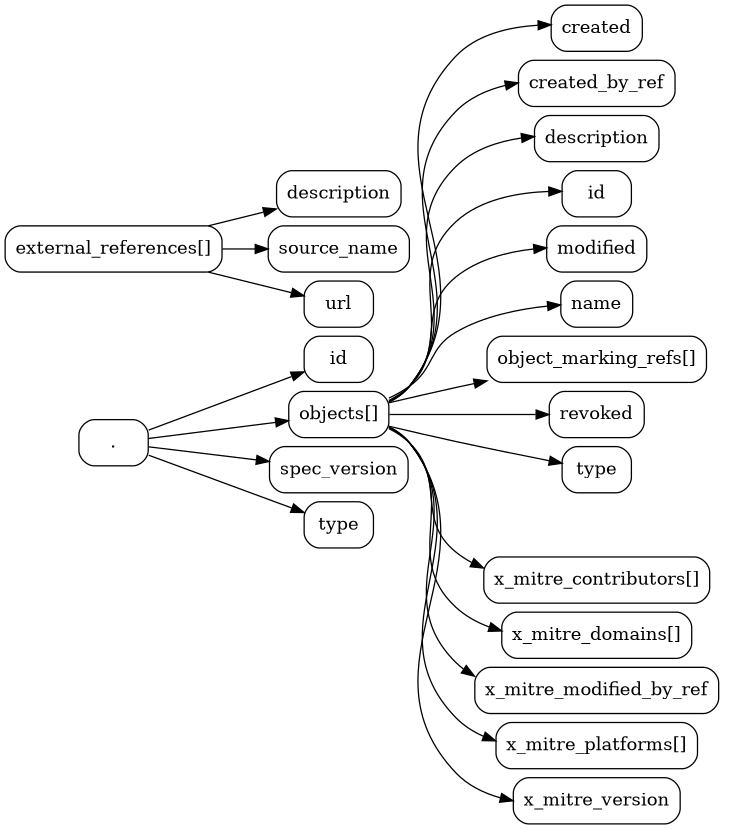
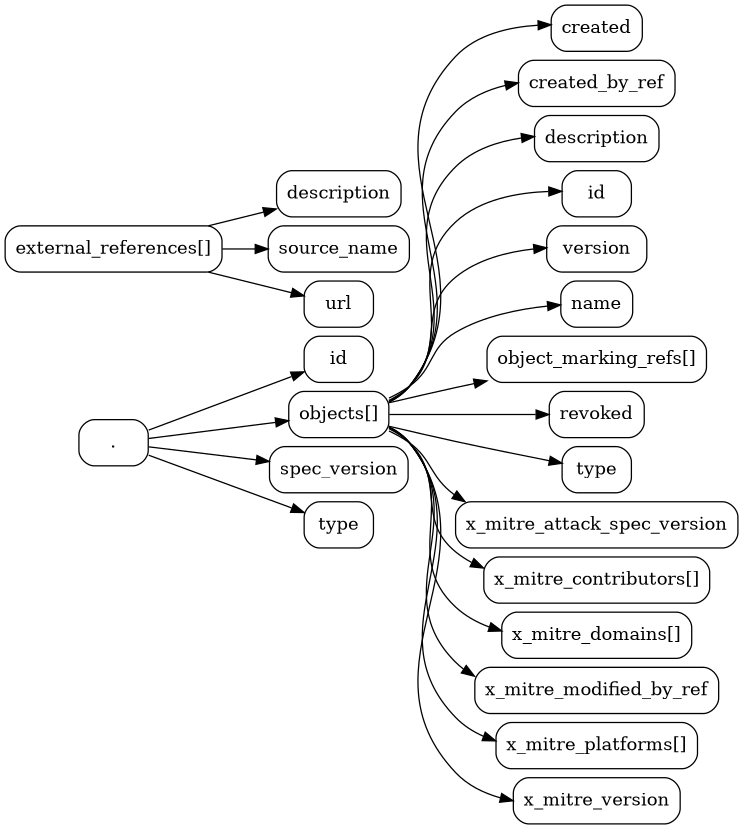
node "modified": label "modified" -> "version"
node "x_mitre_attack_spec_version": added
